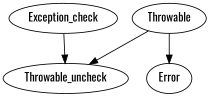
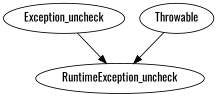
node "Exception_check": label "Exception_check" -> "Exception_uncheck"
node "Throwable_uncheck": label "Throwable_uncheck" -> "RuntimeException_uncheck"
node "Error": removed
